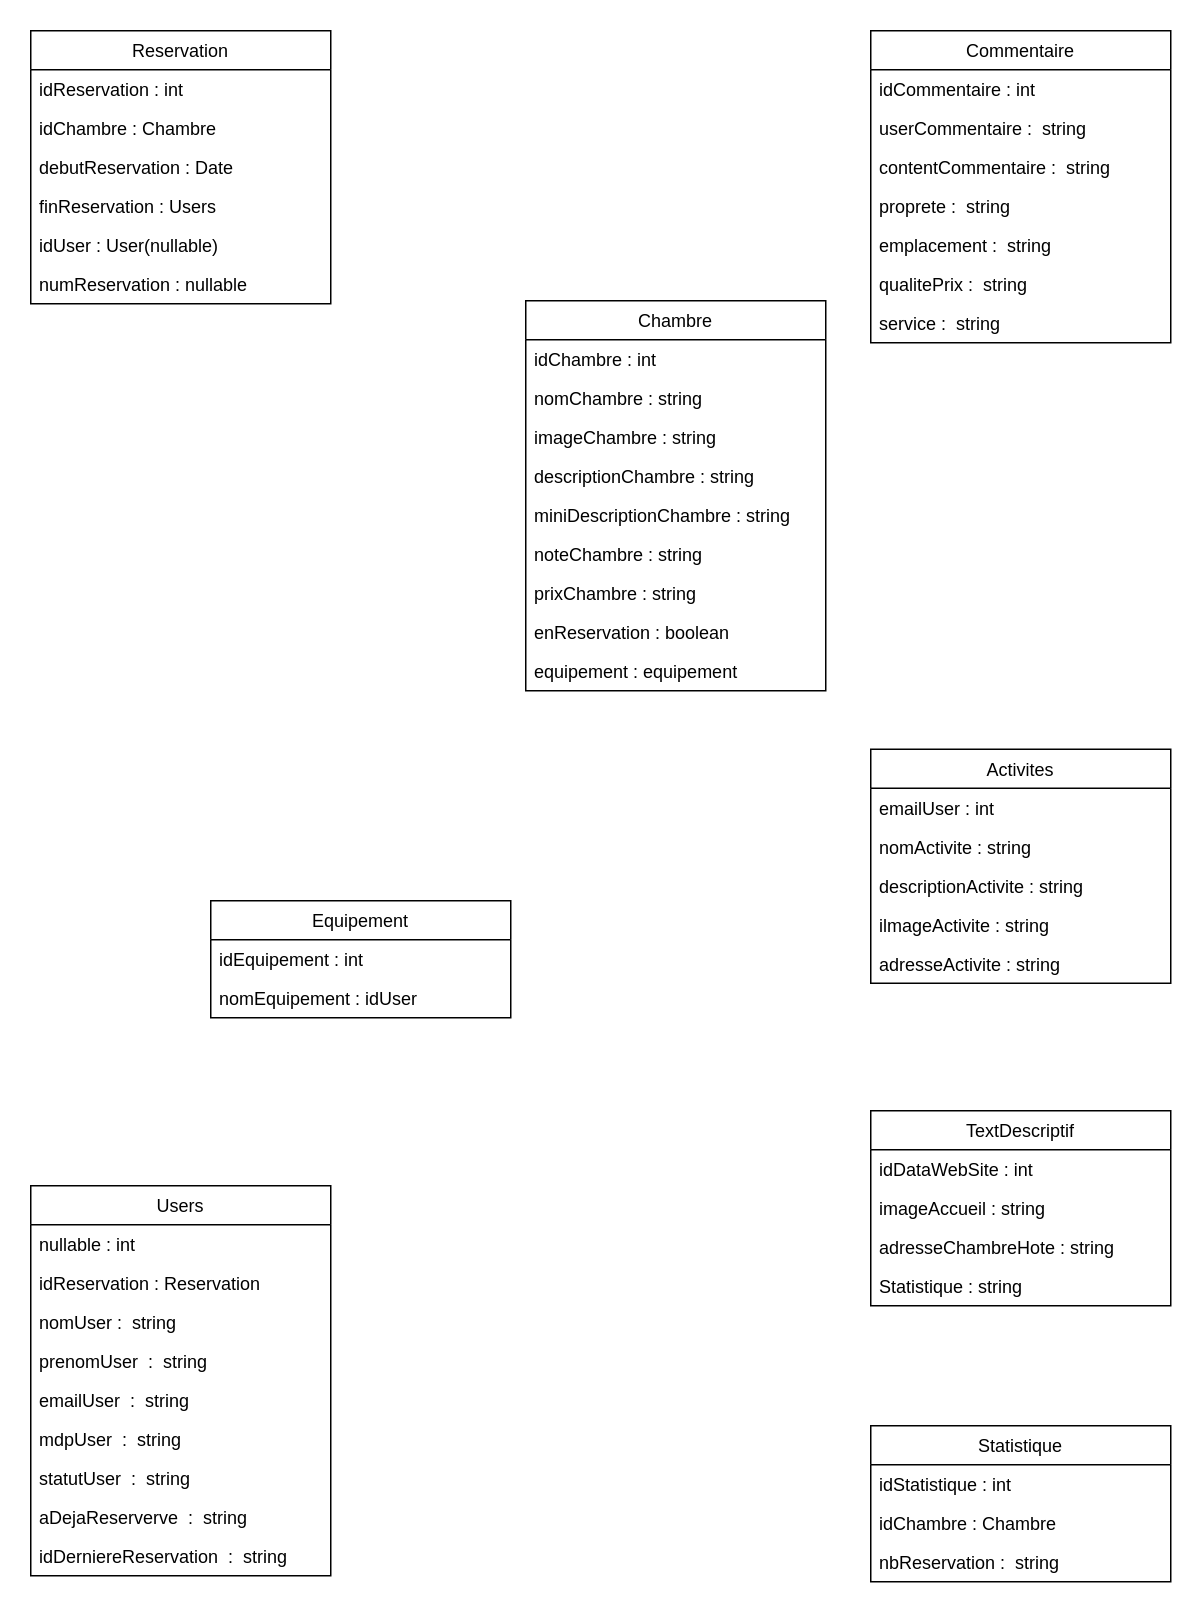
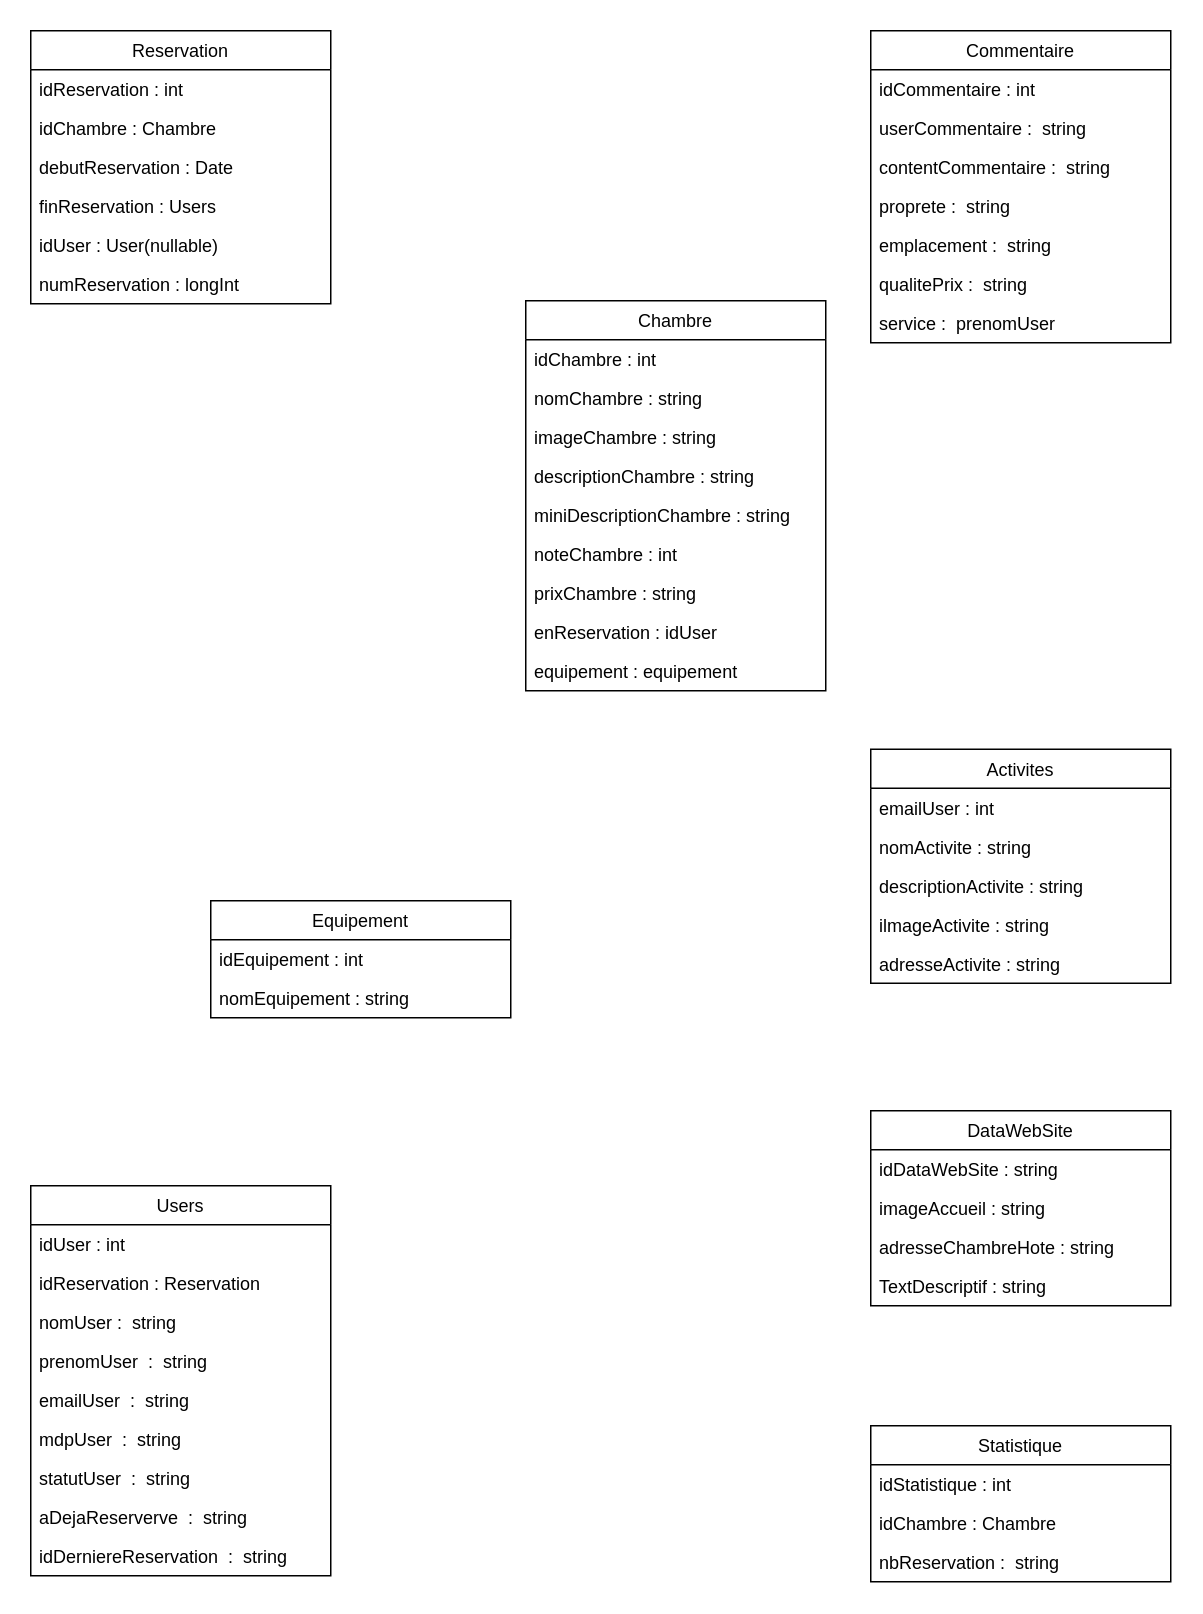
node "numReservation : nullable": label "numReservation : nullable" -> "numReservation : longInt"
node "service : string": label "service : string" -> "service : prenomUser"
node "noteChambre : string": label "noteChambre : string" -> "noteChambre : int"
node "enReservation : boolean": label "enReservation : boolean" -> "enReservation : idUser"
node "nomEquipement : idUser": label "nomEquipement : idUser" -> "nomEquipement : string"
node "TextDescriptif": label "TextDescriptif" -> "DataWebSite"
node "idDataWebSite : int": label "idDataWebSite : int" -> "idDataWebSite : string"
node "nullable : int": label "nullable : int" -> "idUser : int"
node "Statistique : string": label "Statistique : string" -> "TextDescriptif : string"
